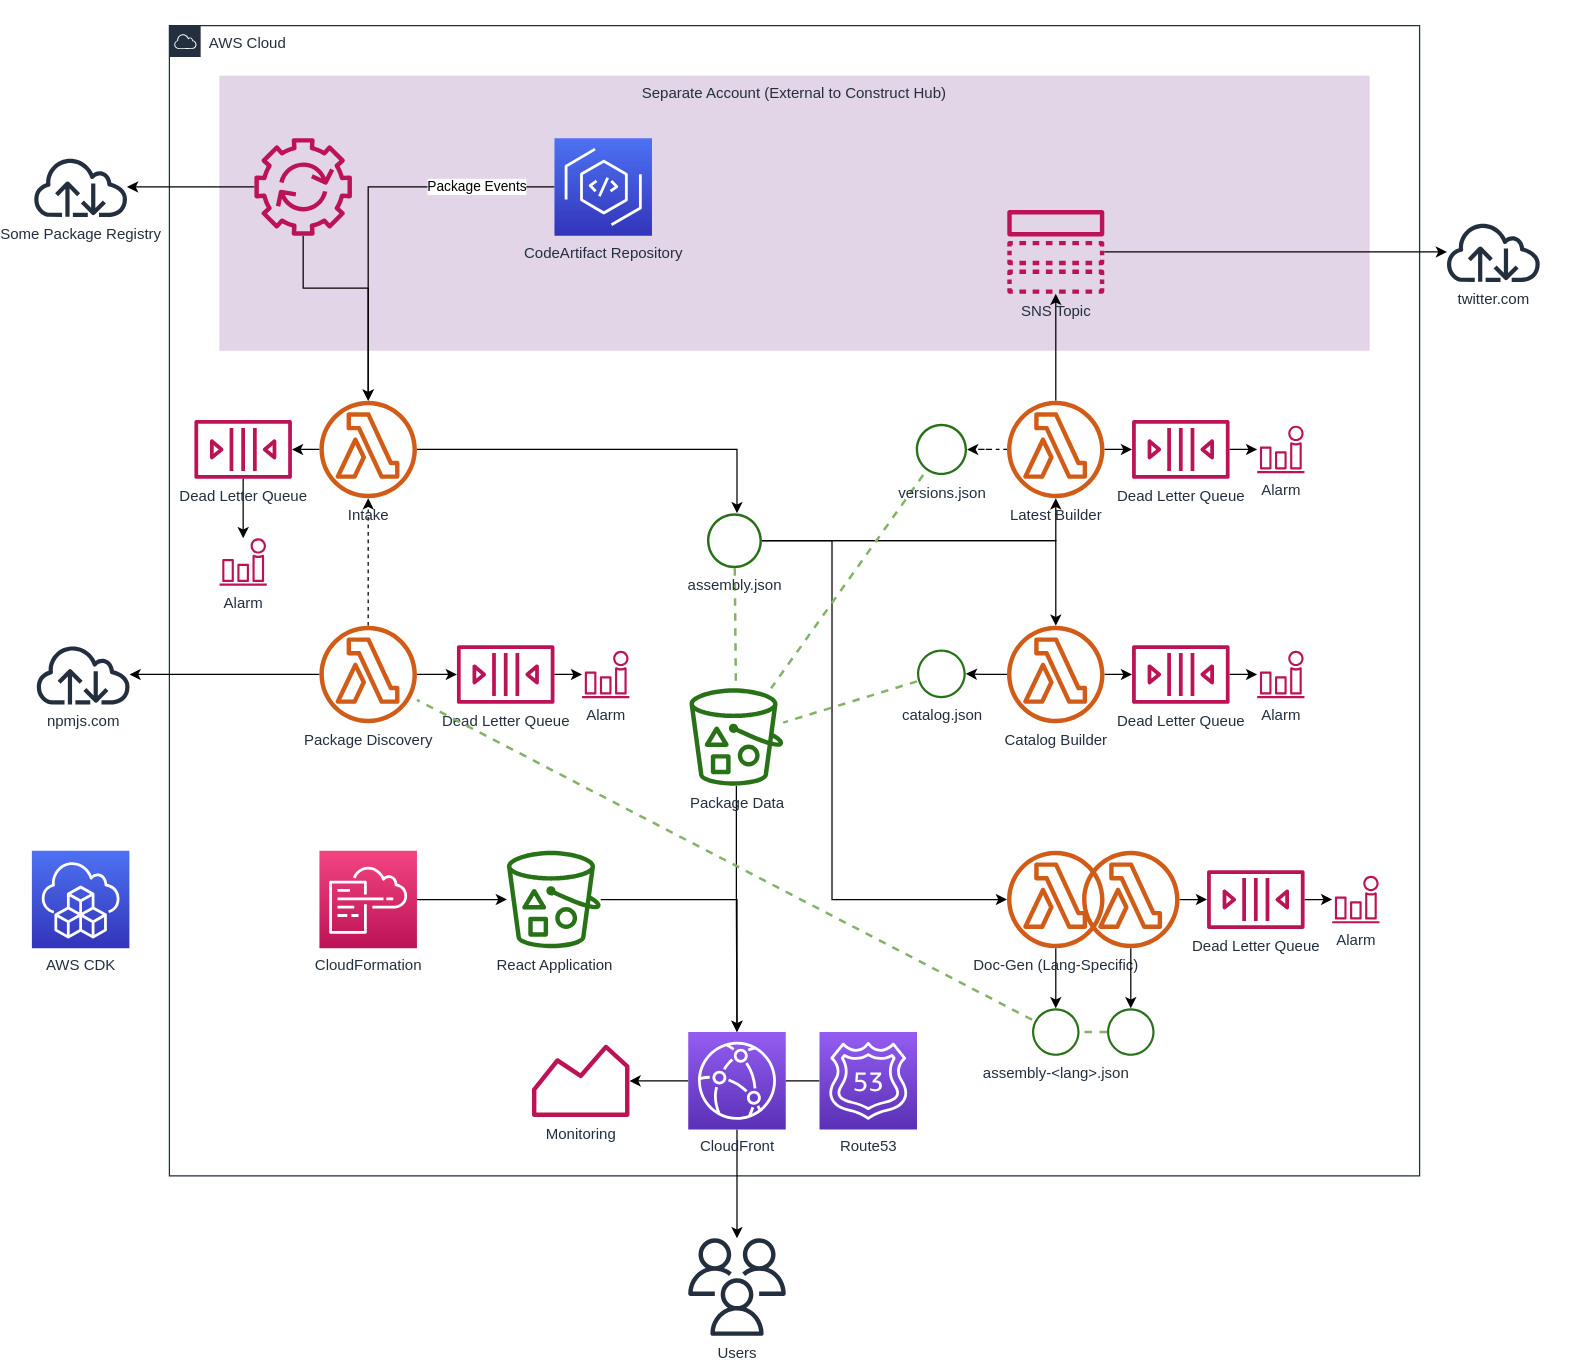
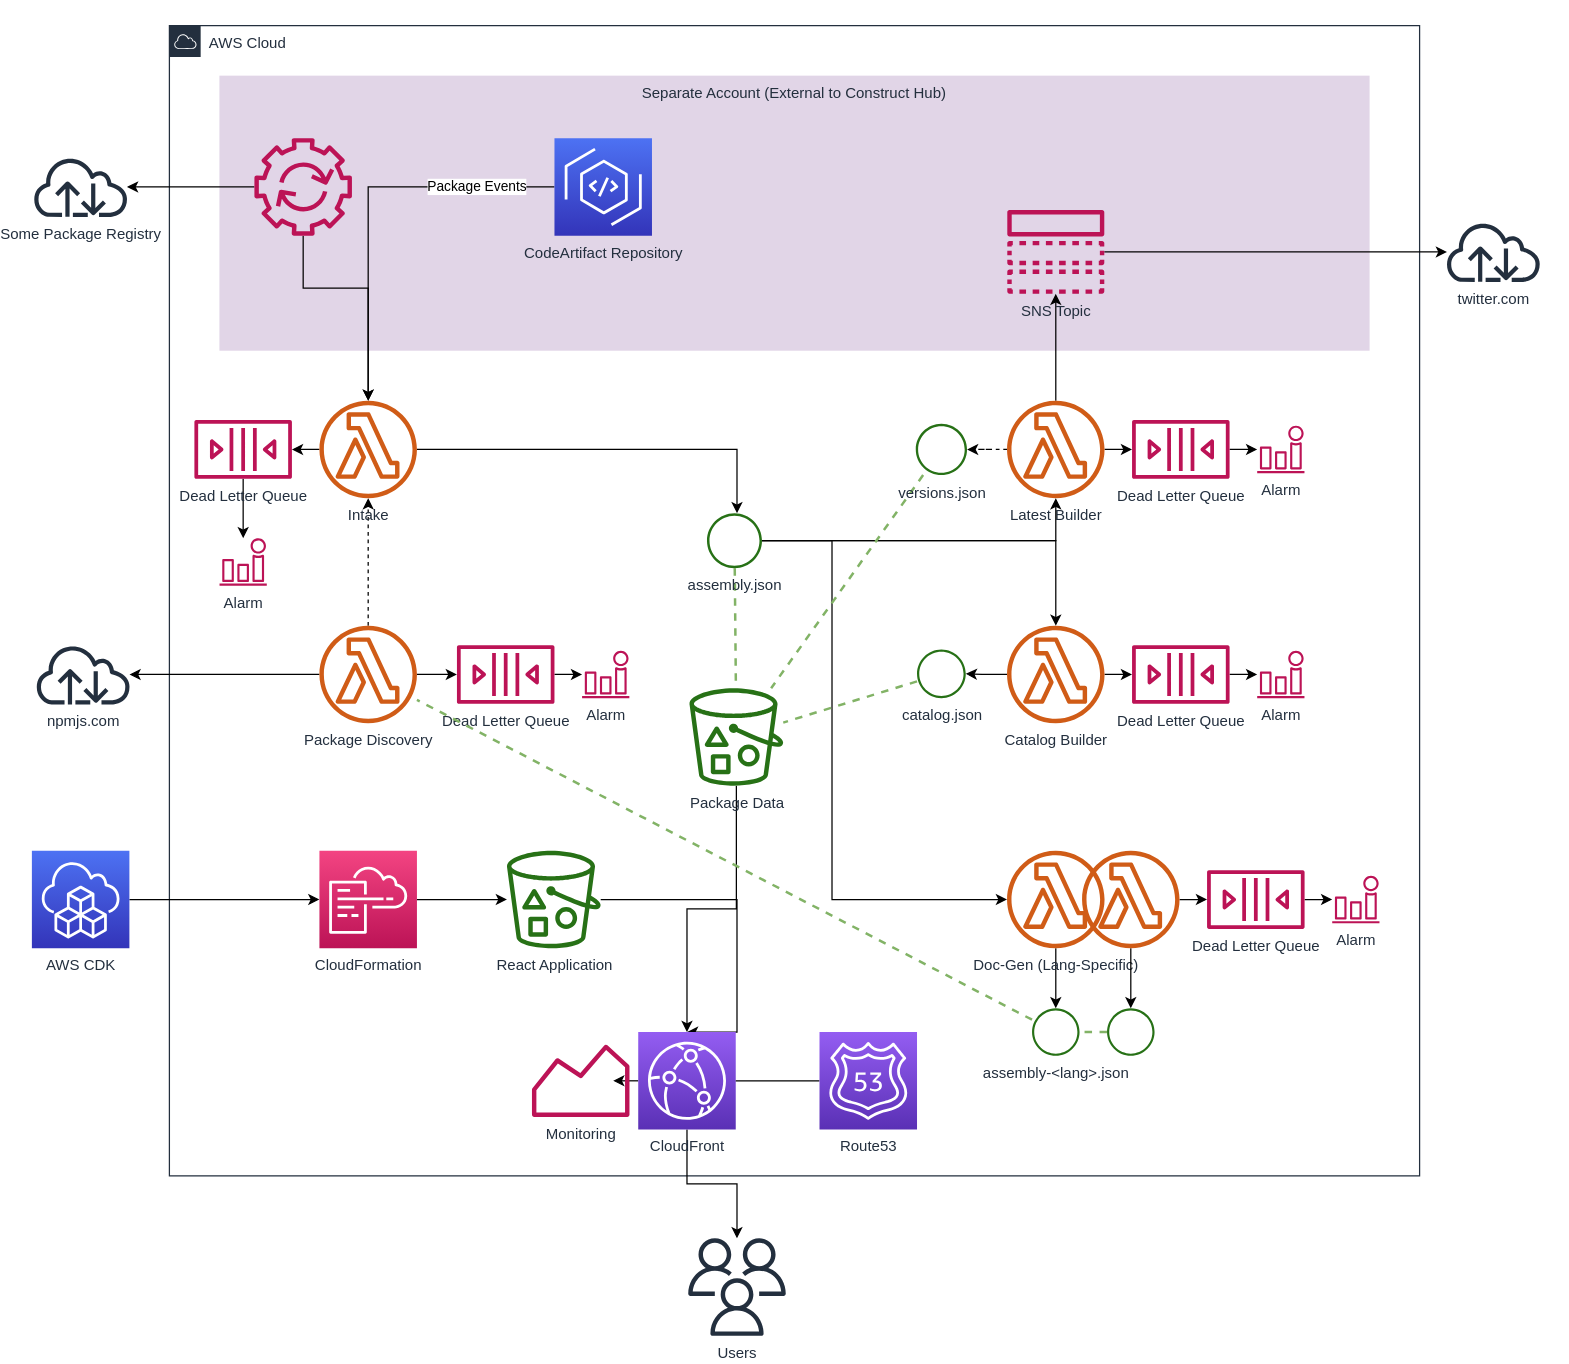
edge "AWS CDK" -> "CloudFormation": added
node "CloudFront": moved (737, 1081) -> (687, 1081)
